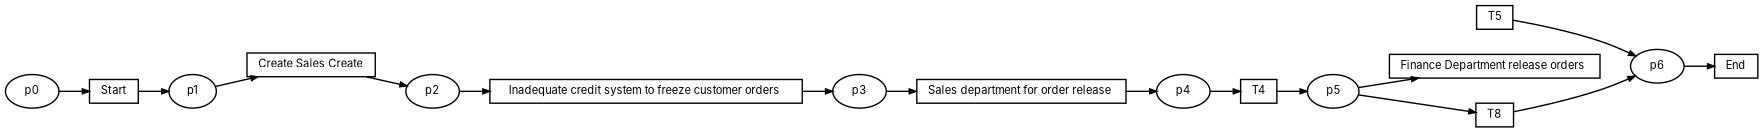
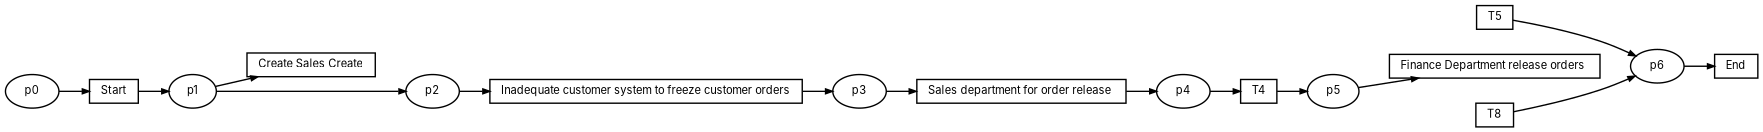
edge "Create Sales Create" -> "p2": now "p1" -> "p2"
node "Inadequate credit system to freeze customer orders": label "Inadequate credit system to freeze customer orders" -> "Inadequate customer system to freeze customer orders"
edge "p5" -> "T8": removed
